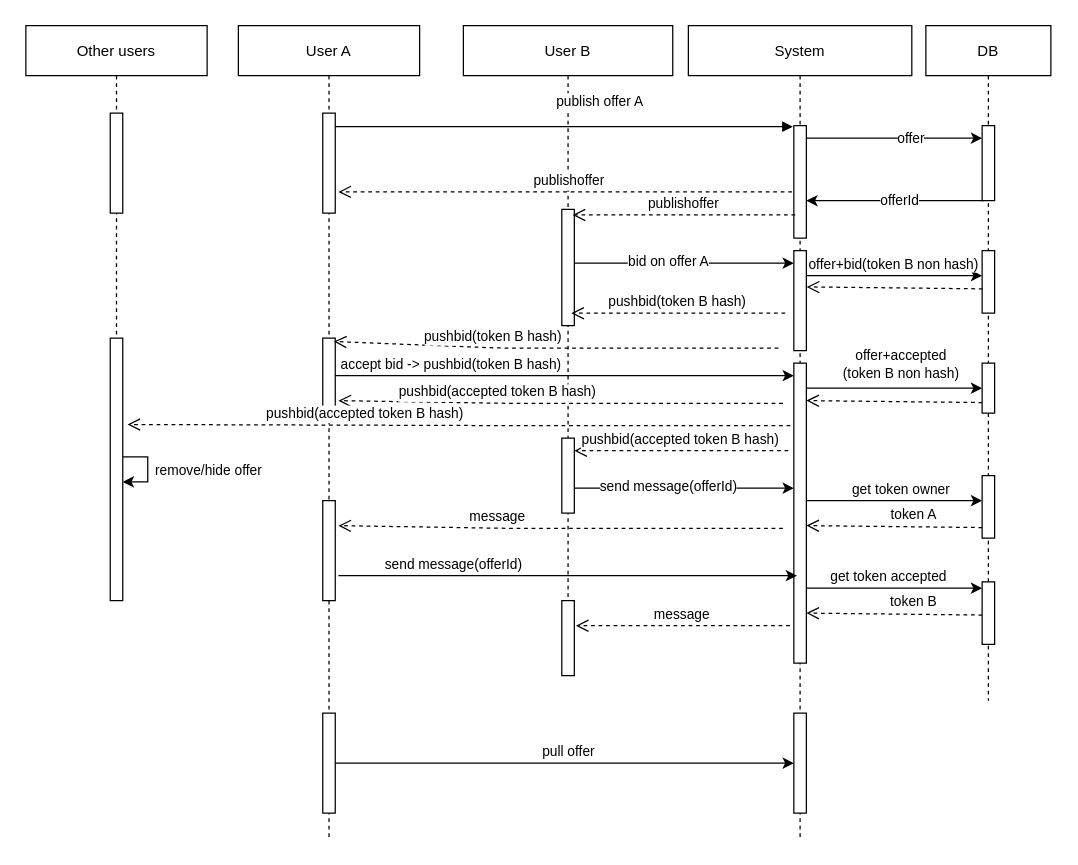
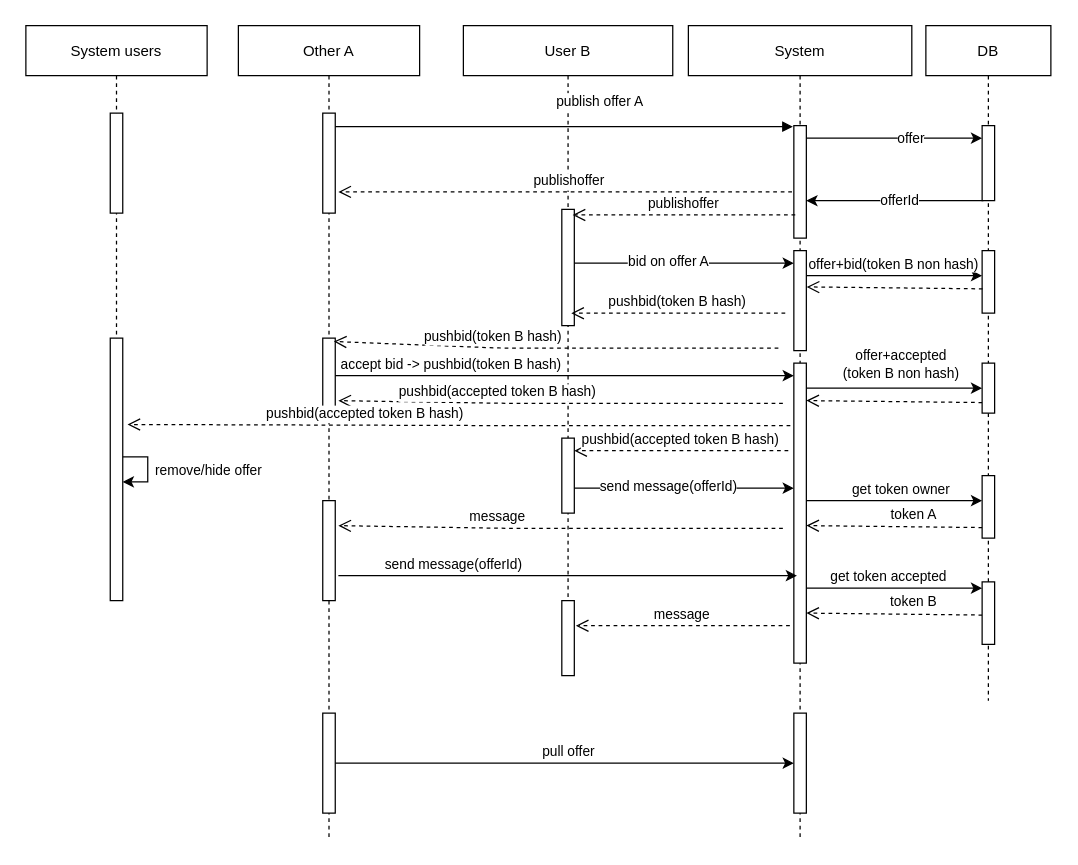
node "Other users": label "Other users" -> "System users"
node "User A": label "User A" -> "Other A"
